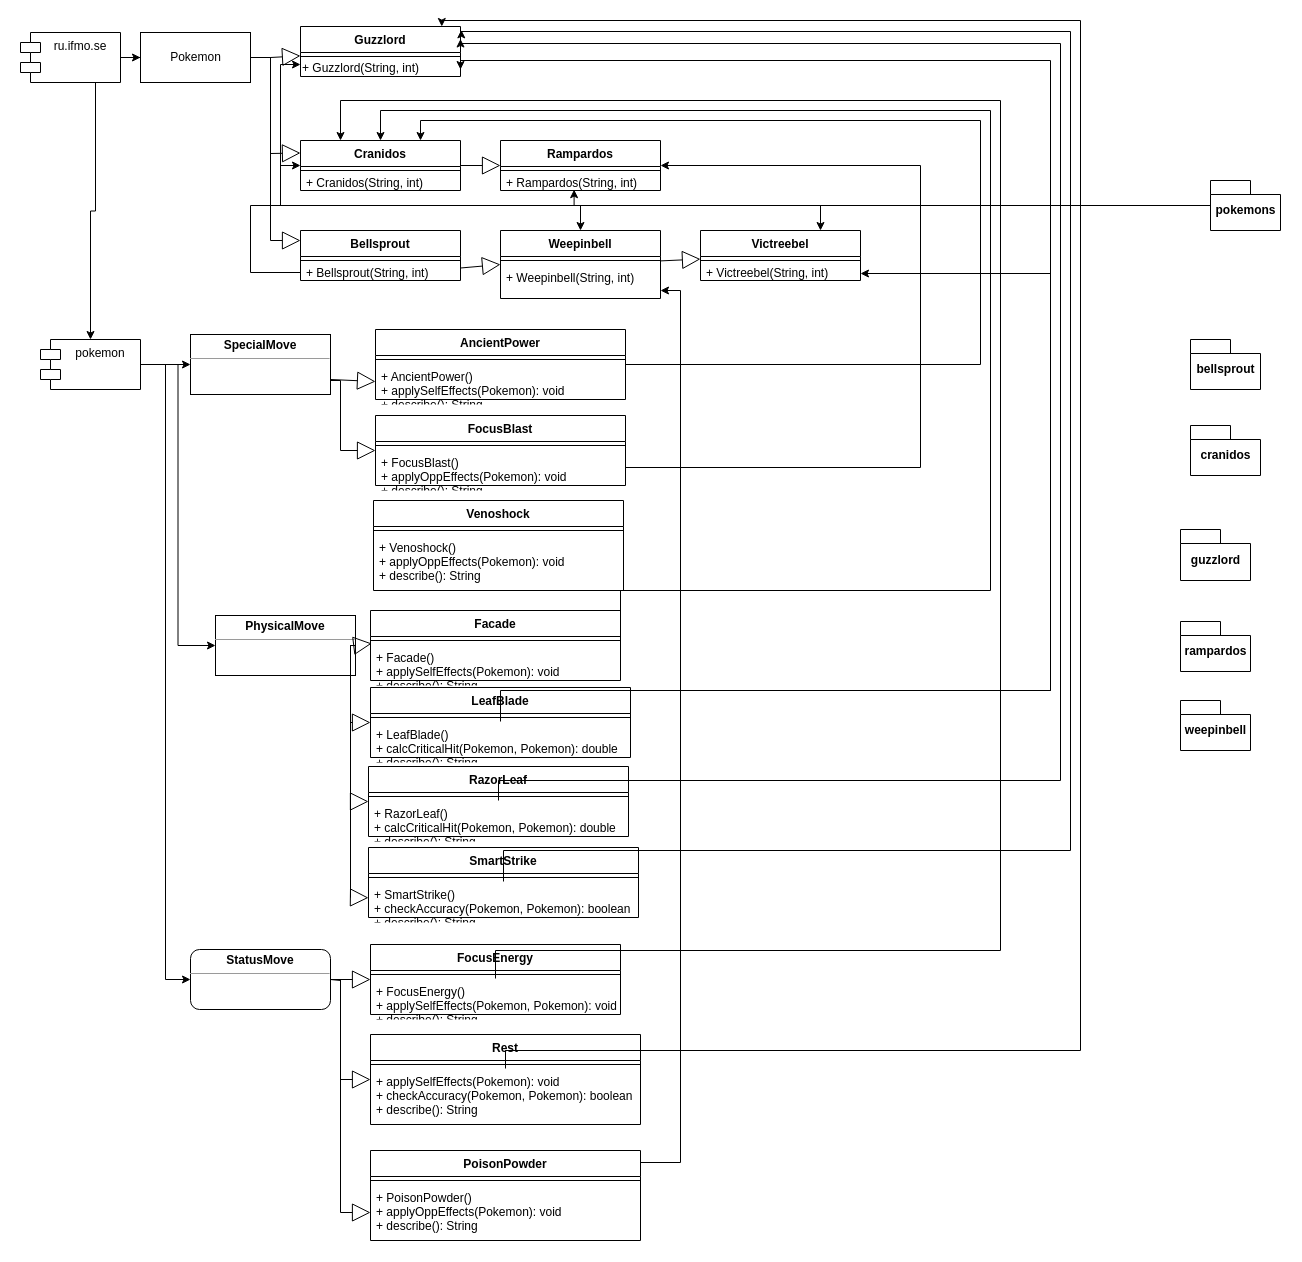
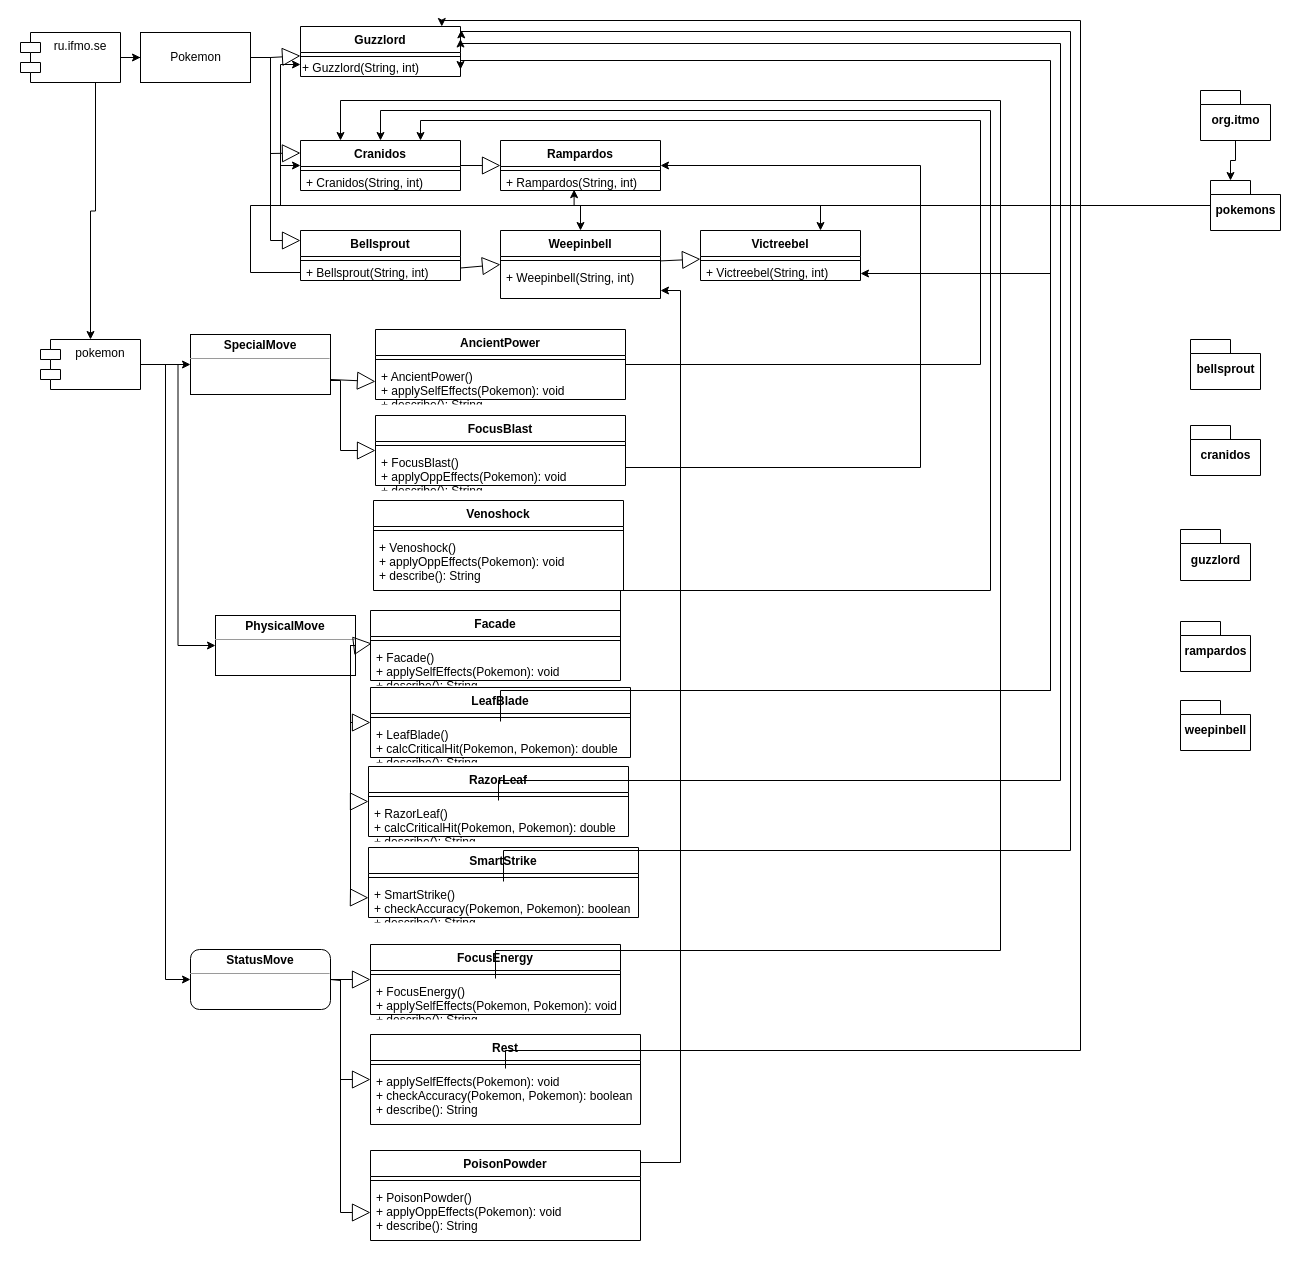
node "org.itmo": added
edge "org.itmo" -> "pokemons": added
